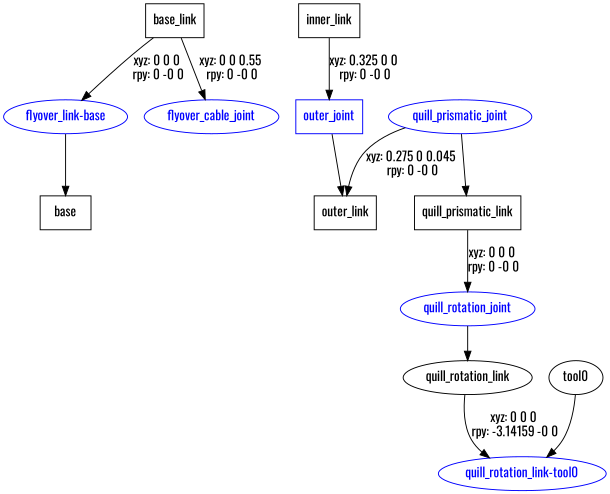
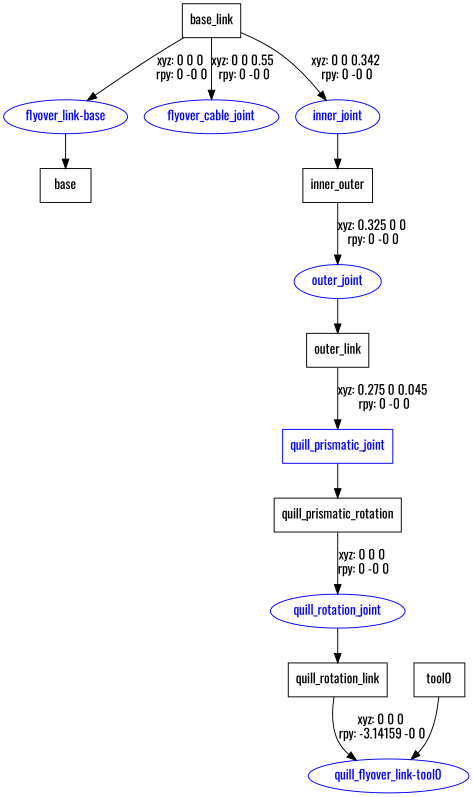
node "inner_link": label "inner_link" -> "inner_outer"
node "outer_joint": shape box -> ellipse
node "inner_joint": added
node "quill_prismatic_joint": shape ellipse -> box
edge "quill_prismatic_joint" -> "outer_link": reversed
node "quill_prismatic_link": label "quill_prismatic_link" -> "quill_prismatic_rotation"
node "quill_rotation_link": shape ellipse -> box
node "tool0": shape ellipse -> box
node "quill_rotation_link-tool0": label "quill_rotation_link-tool0" -> "quill_flyover_link-tool0"
